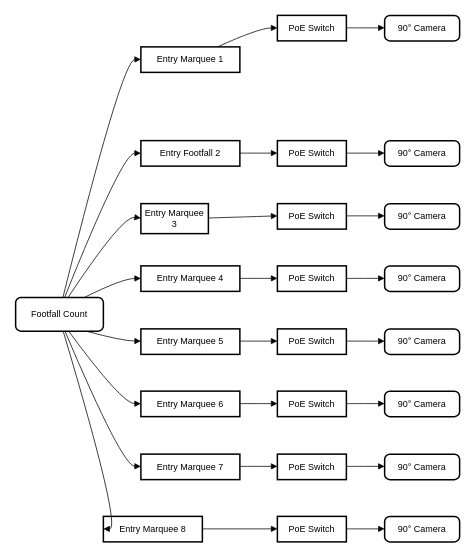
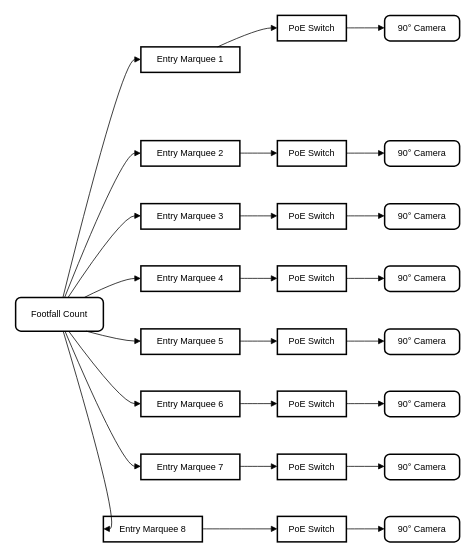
node "Entry Footfall 2": label "Entry Footfall 2" -> "Entry Marquee 2"
node "Entry Marquee 3": size 68x30 -> 99x26
